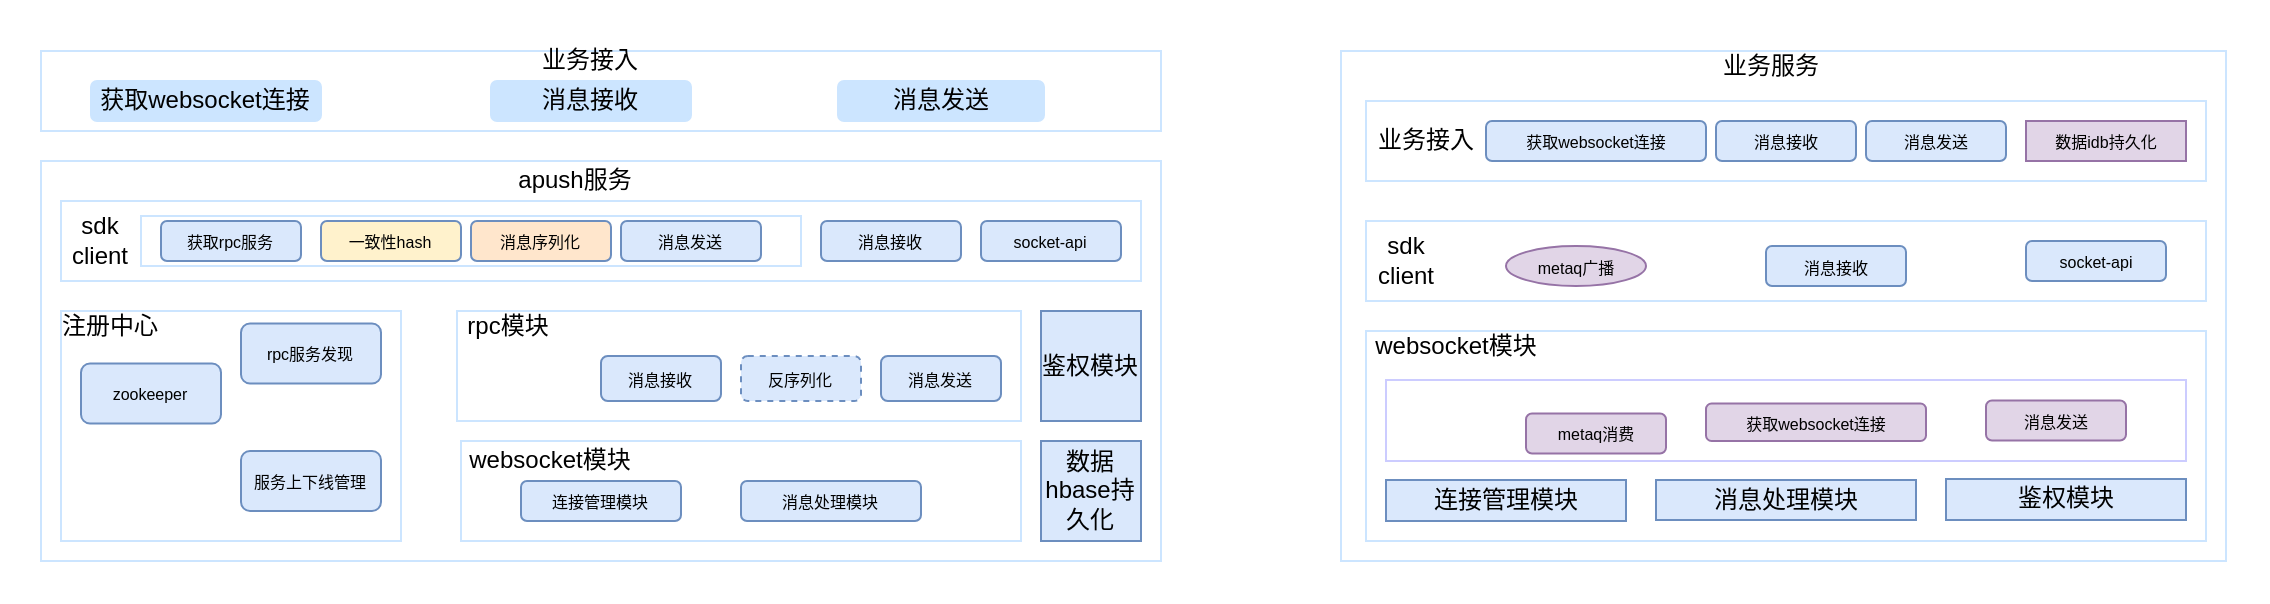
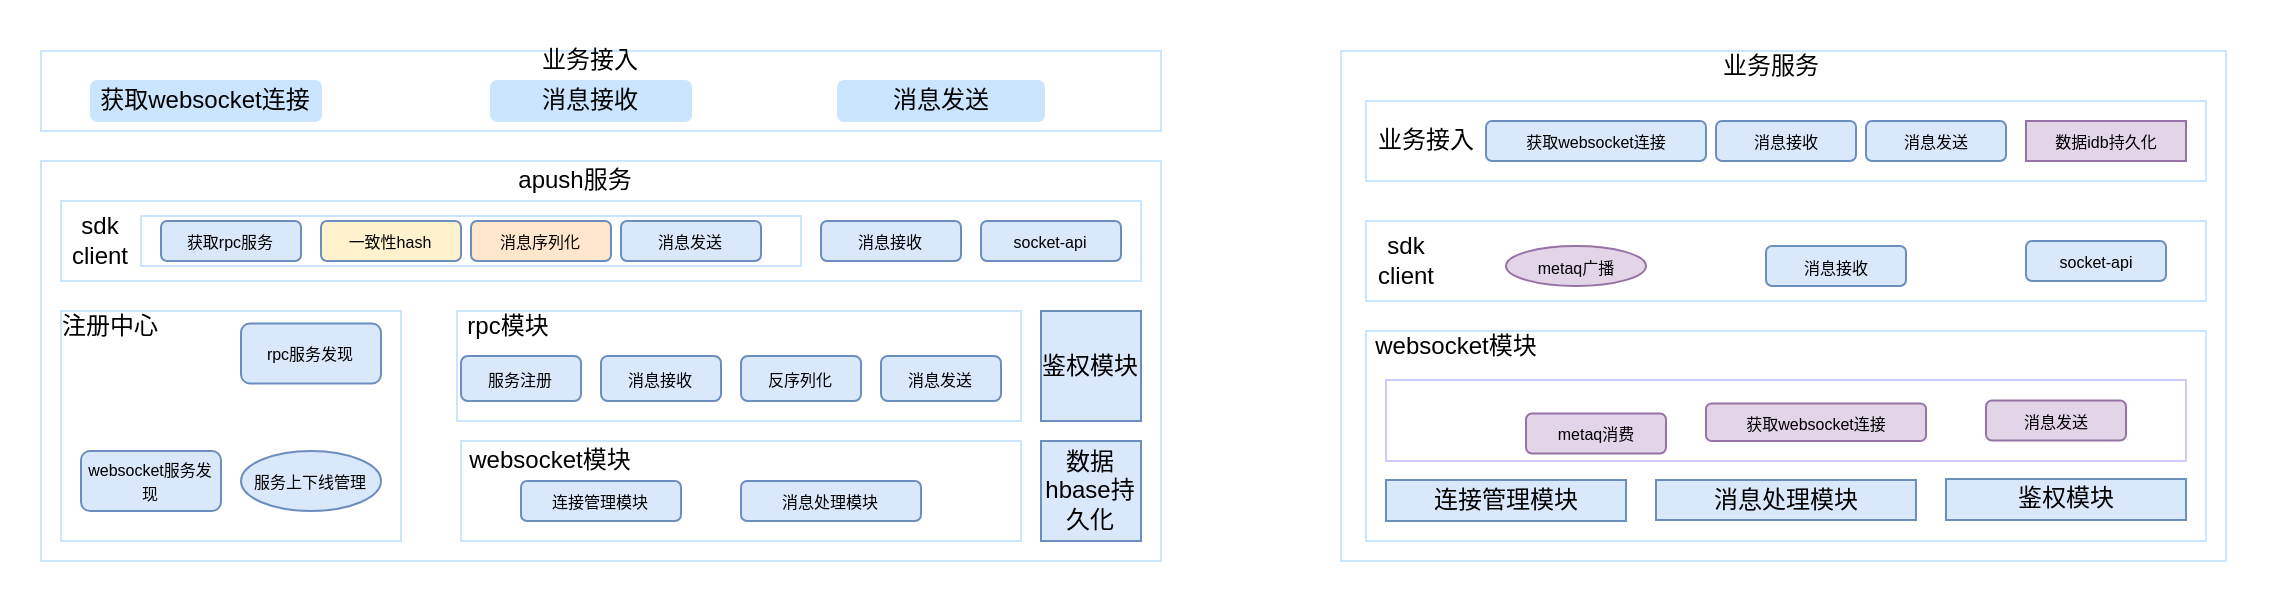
node "服务注册": added
node "反序列化": style dashed -> solid
node "zookeeper": removed
node "websocket服务发现": added
node "服务上下线管理": shape rounded rectangle -> ellipse
